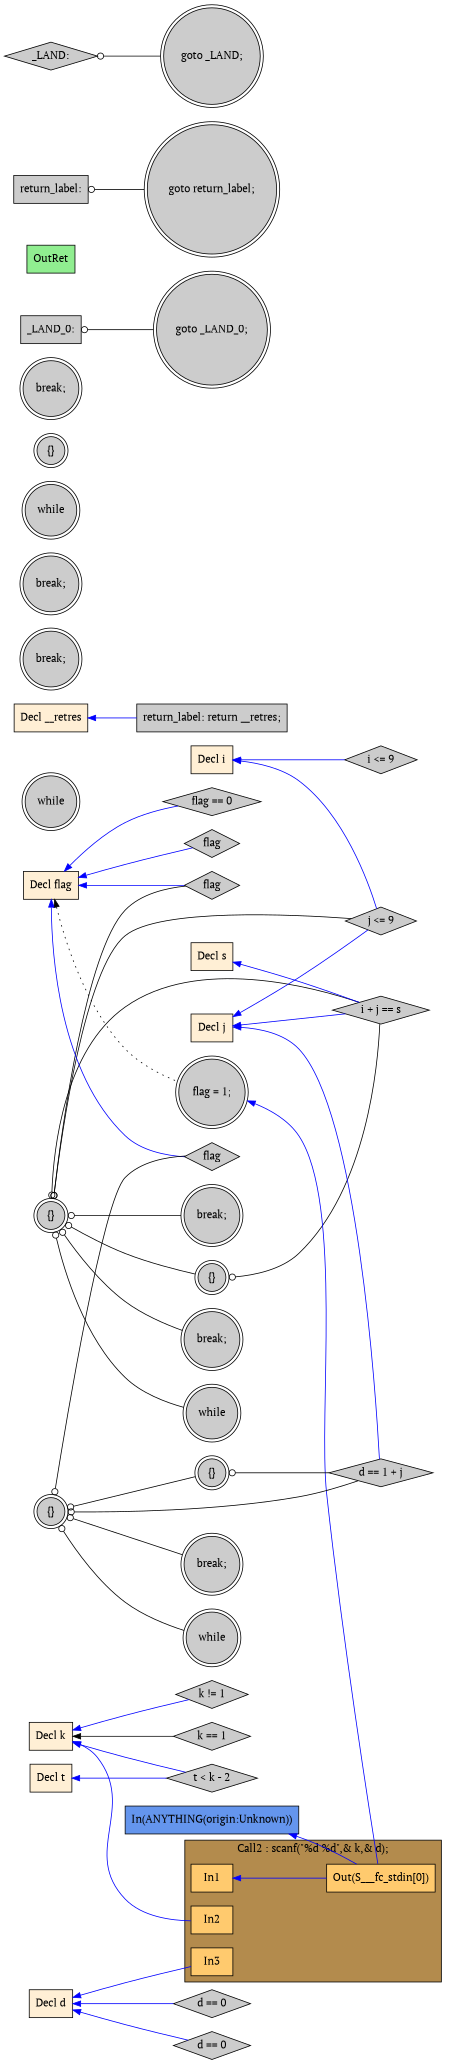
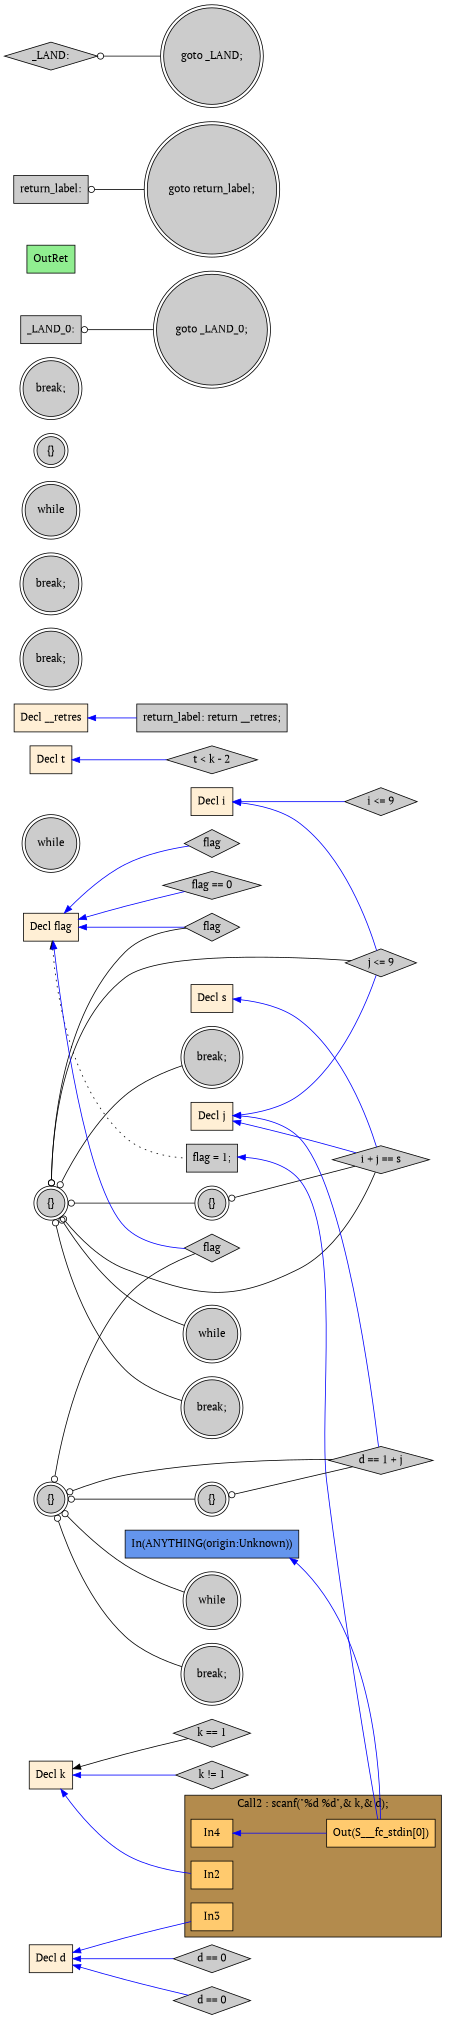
node "flag = 1;": shape doublecircle -> box
edge "t < k - 2" -> "Decl k": removed
node "In1": label "In1" -> "In4"
